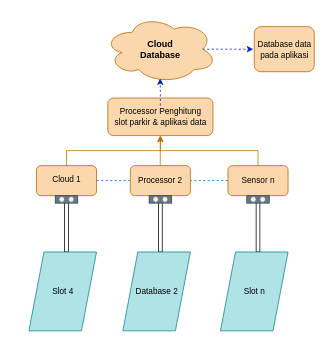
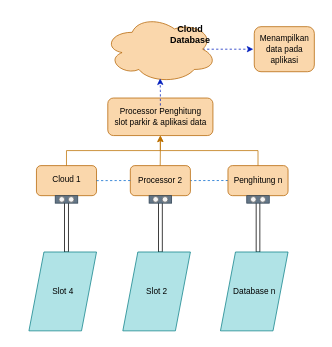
node "Cloud Database": moved (160, 49) -> (190, 34)
node "Database data pada aplikasi": label "Database data pada aplikasi" -> "Menampilkan data pada aplikasi"
node "Sensor n": label "Sensor n" -> "Penghitung n"
node "Database 2": label "Database 2" -> "Slot 2"
node "Slot n": label "Slot n" -> "Database n"
